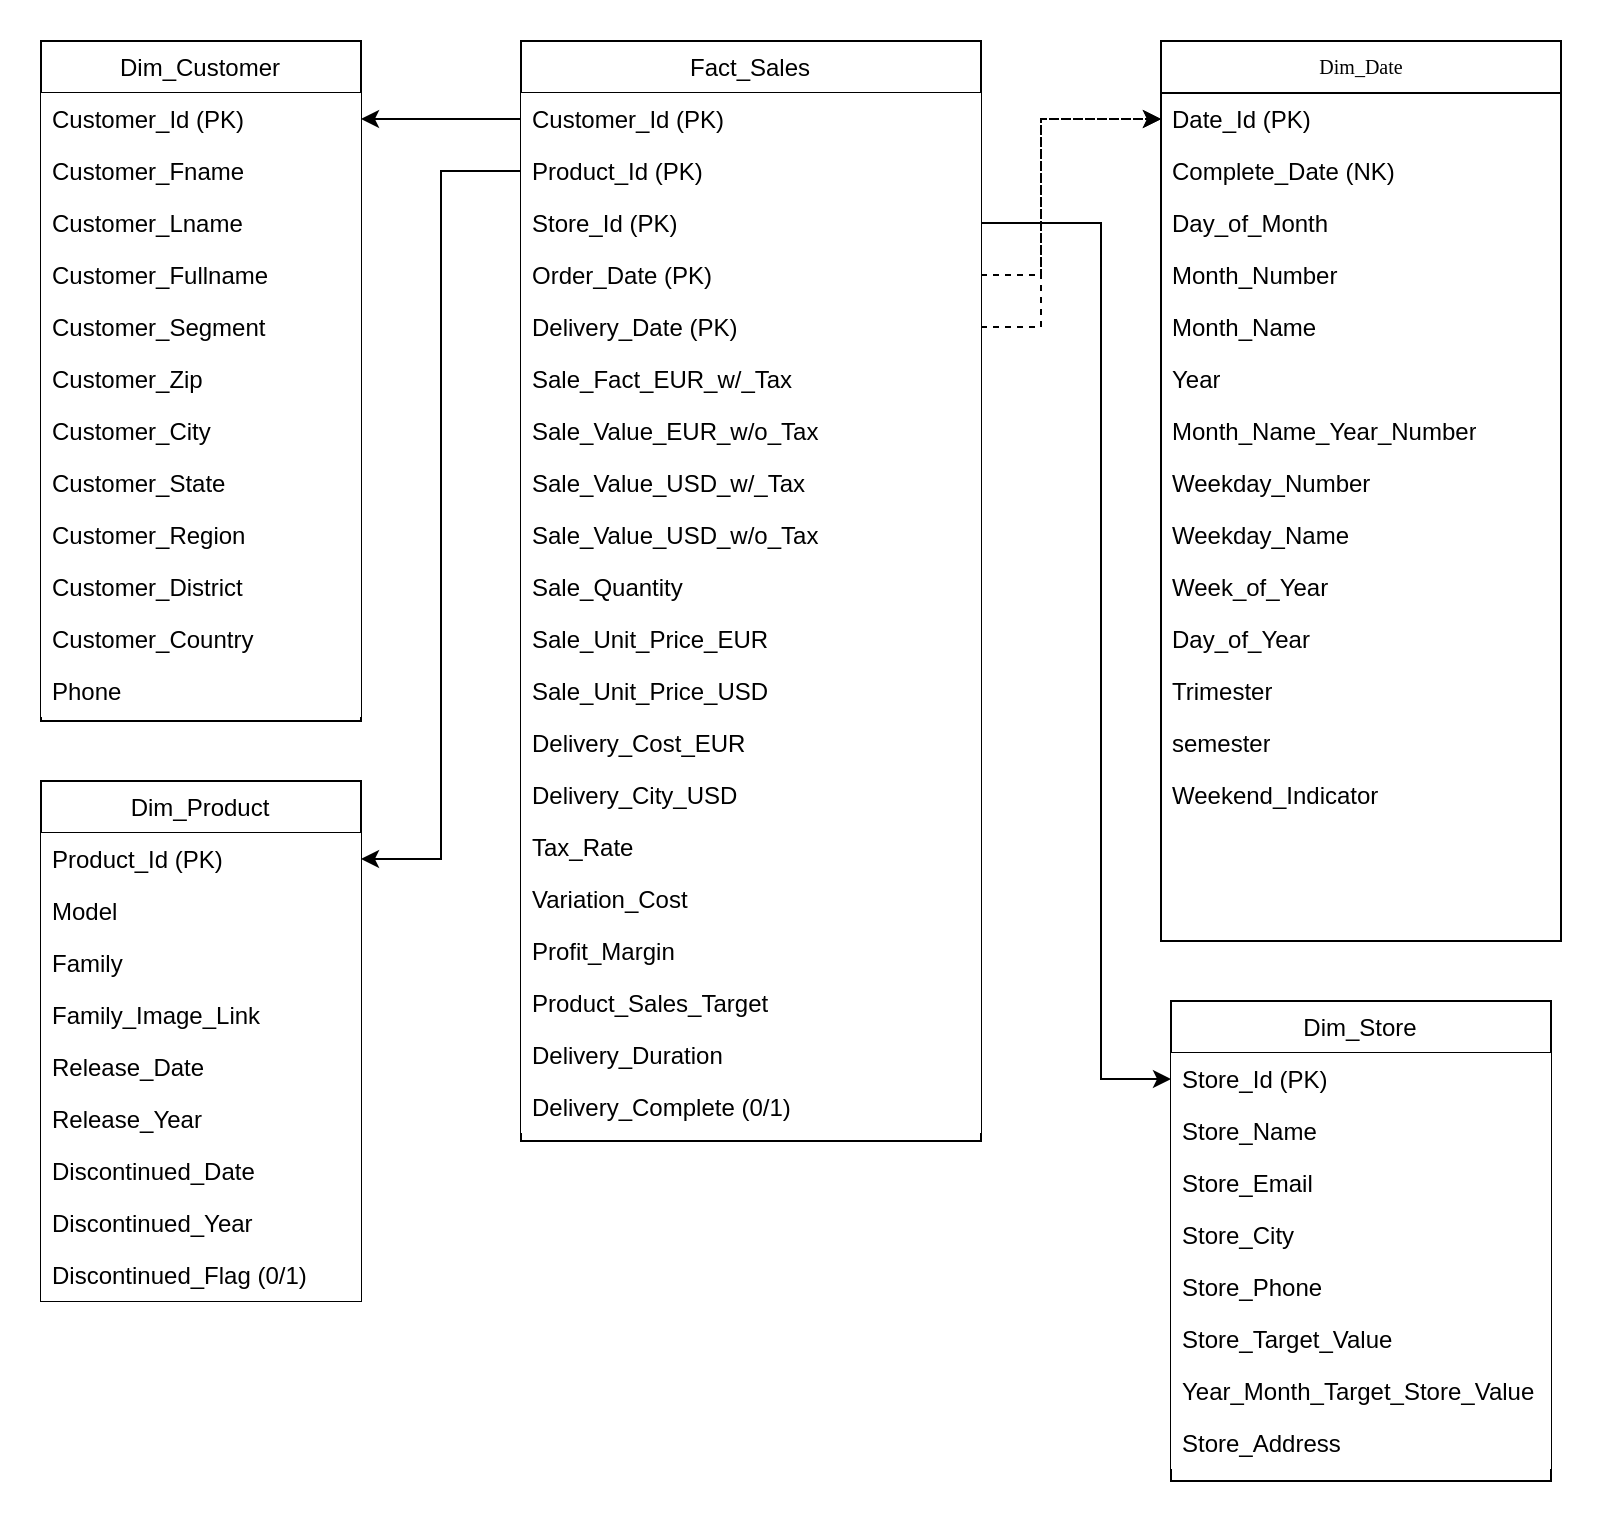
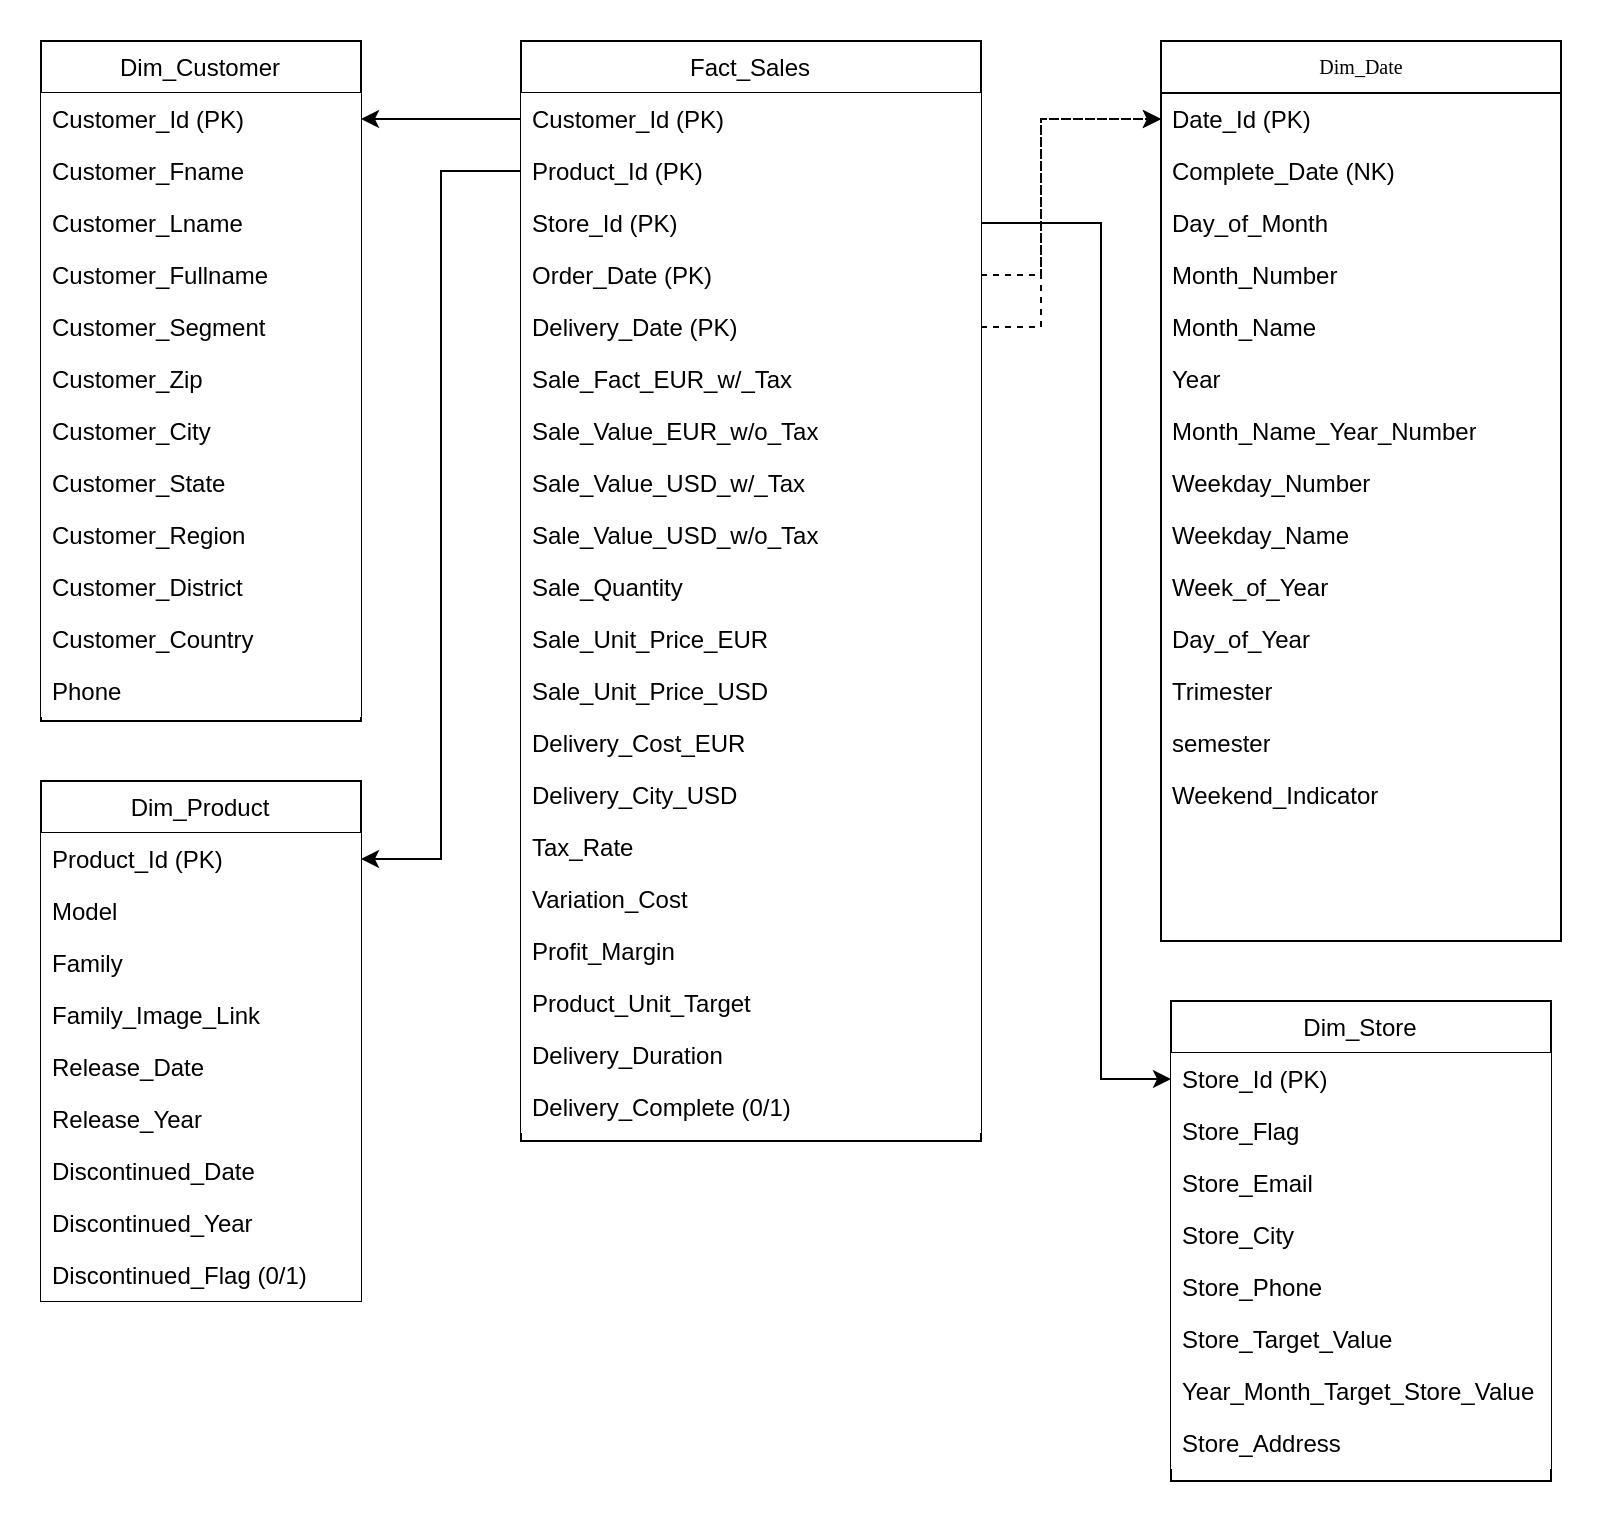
node "Product_Sales_Target": label "Product_Sales_Target" -> "Product_Unit_Target"
node "Store_Name": label "Store_Name" -> "Store_Flag"
